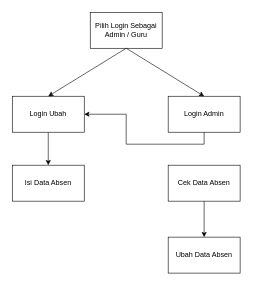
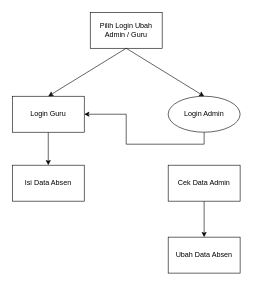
node "Pilih Login Sebagai Admin / Guru": label "Pilih Login Sebagai Admin / Guru" -> "Pilih Login Ubah Admin / Guru"
node "Login Ubah": label "Login Ubah" -> "Login Guru"
node "Login Admin": shape rectangle -> ellipse
node "Cek Data Absen": label "Cek Data Absen" -> "Cek Data Admin"
